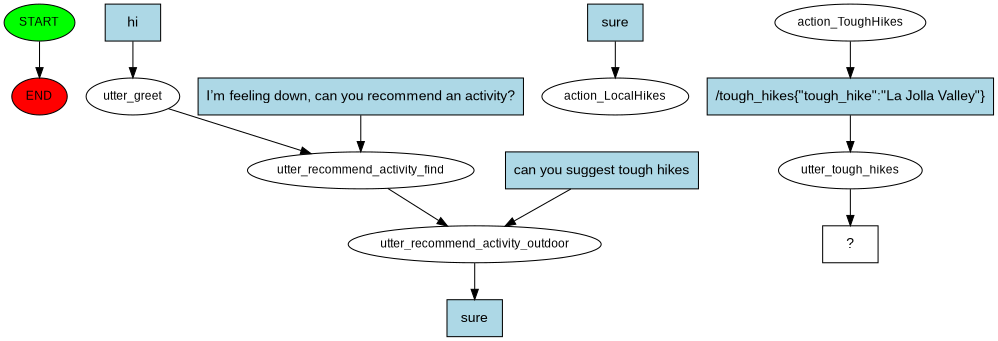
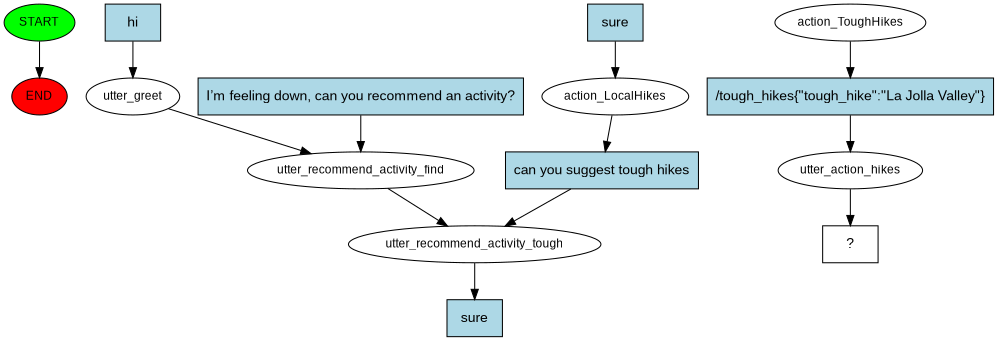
edge "action_LocalHikes" -> "can you suggest tough hikes": added
node "utter_tough_hikes": label "utter_tough_hikes" -> "utter_action_hikes"
node "utter_recommend_activity_outdoor": label "utter_recommend_activity_outdoor" -> "utter_recommend_activity_tough"
